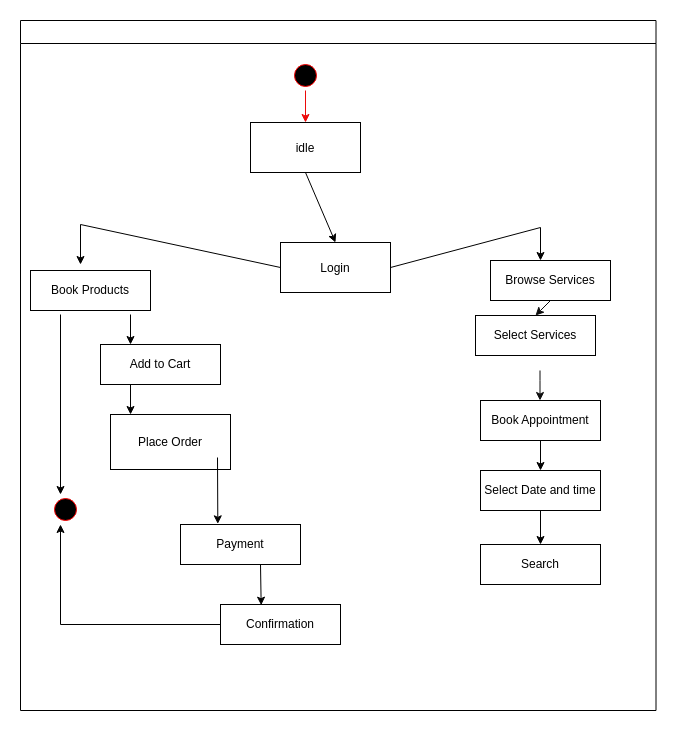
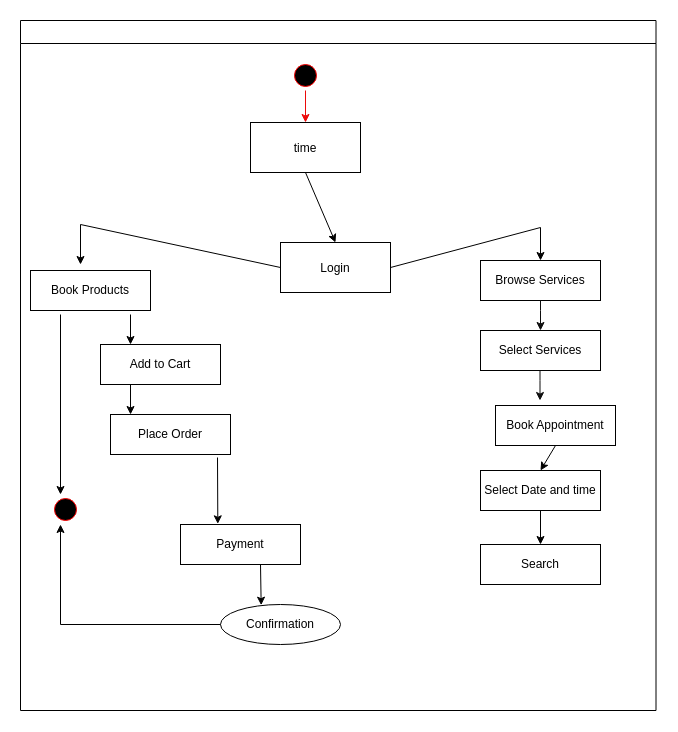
node "idle": label "idle" -> "time"
node "Browse Services": moved (551, 281) -> (541, 281)
node "Select Services": moved (536, 336) -> (541, 351)
node "Book Appointment": moved (541, 421) -> (556, 426)
node "Place Order": size 120x55 -> 120x40
node "Confirmation": shape rectangle -> ellipse
